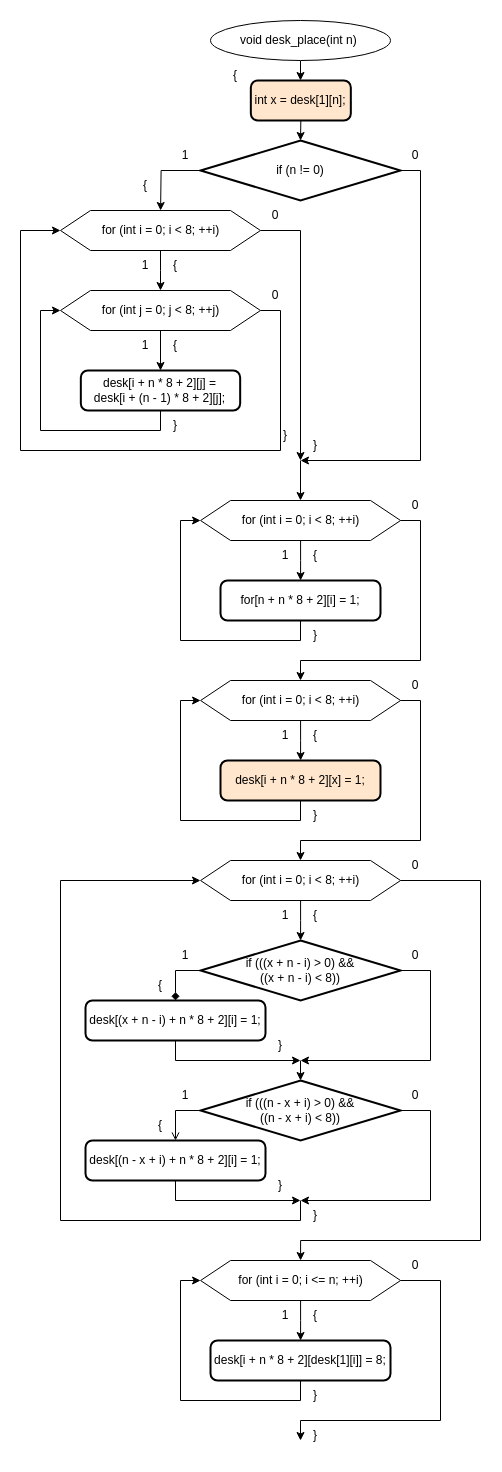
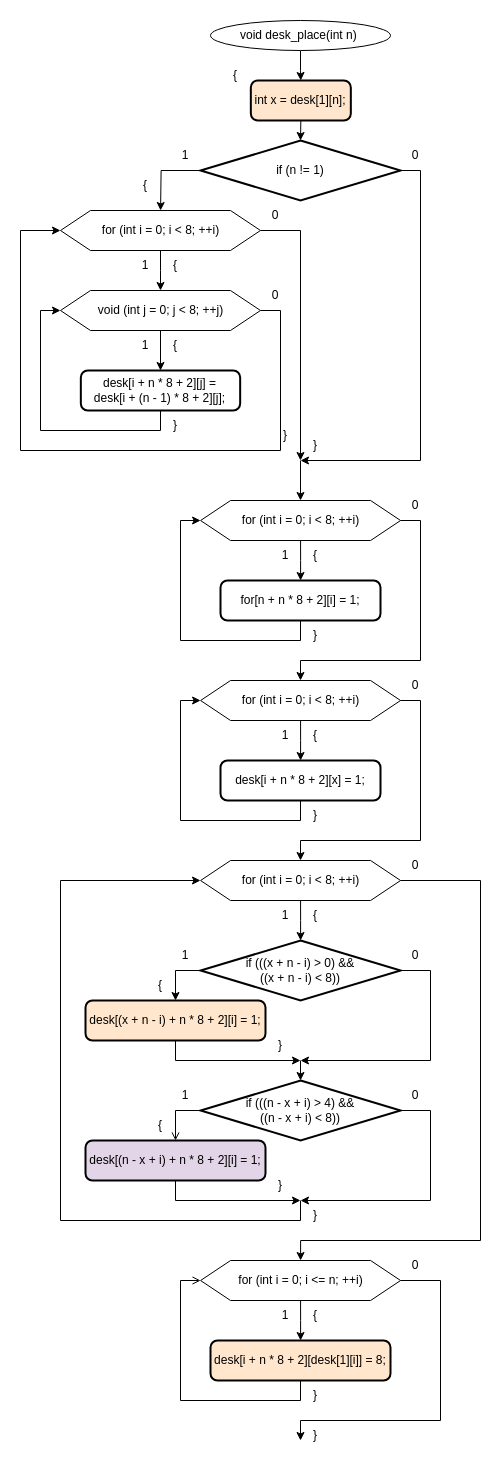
node "void desk_place(int n)": size 180x40 -> 180x30
node "if (n != 0)": label "if (n != 0)" -> "if (n != 1)"
node "for (int j = 0; j < 8; ++j)": label "for (int j = 0; j < 8; ++j)" -> "void (int j = 0; j < 8; ++j)"
node "desk[i + n * 8 + 2][x] = 1;": fillcolor #ffe6cc -> #ffffff
edge "if (((x + n - i) > 0) && ((x + n - i) < 8))" -> "desk[(x + n - i) + n * 8 + 2][i] = 1;": arrowhead diamond -> classic
node "desk[(x + n - i) + n * 8 + 2][i] = 1;": fillcolor #ffffff -> #ffe6cc
node "if (((n - x + i) > 0) && ((n - x + i) < 8))": label "if (((n - x + i) > 0) && ((n - x + i) < 8))" -> "if (((n - x + i) > 4) && ((n - x + i) < 8))"
node "desk[(n - x + i) + n * 8 + 2][i] = 1;": fillcolor #ffffff -> #e1d5e7
edge "desk[i + n * 8 + 2][desk[1][i]] = 8;" -> "for (int i = 0; i <= n; ++i)": arrowhead classic -> open
node "desk[i + n * 8 + 2][desk[1][i]] = 8;": fillcolor #ffffff -> #ffe6cc
